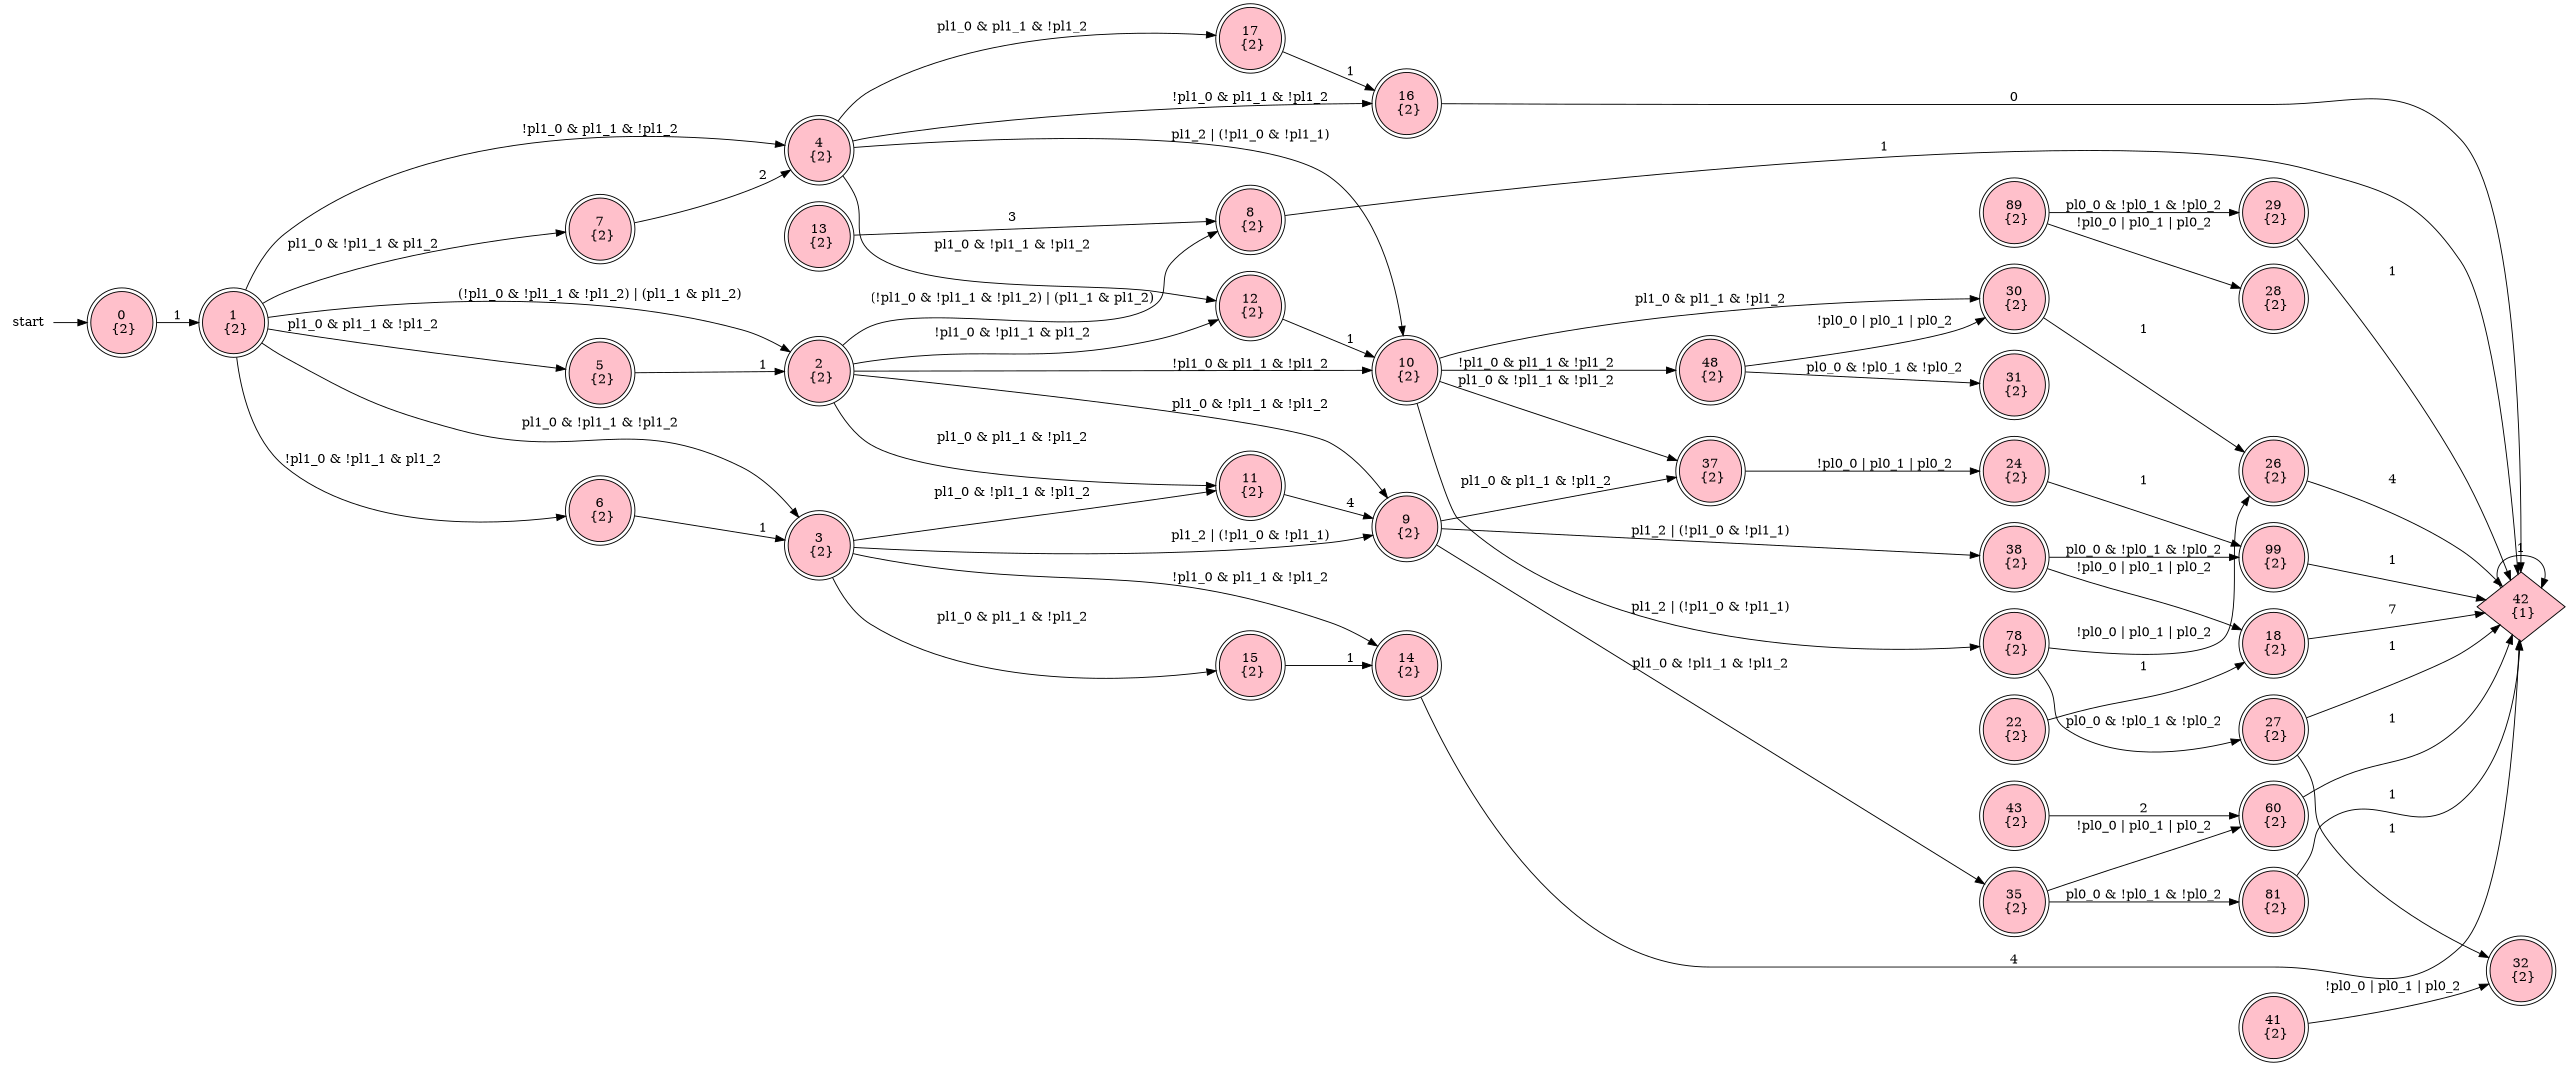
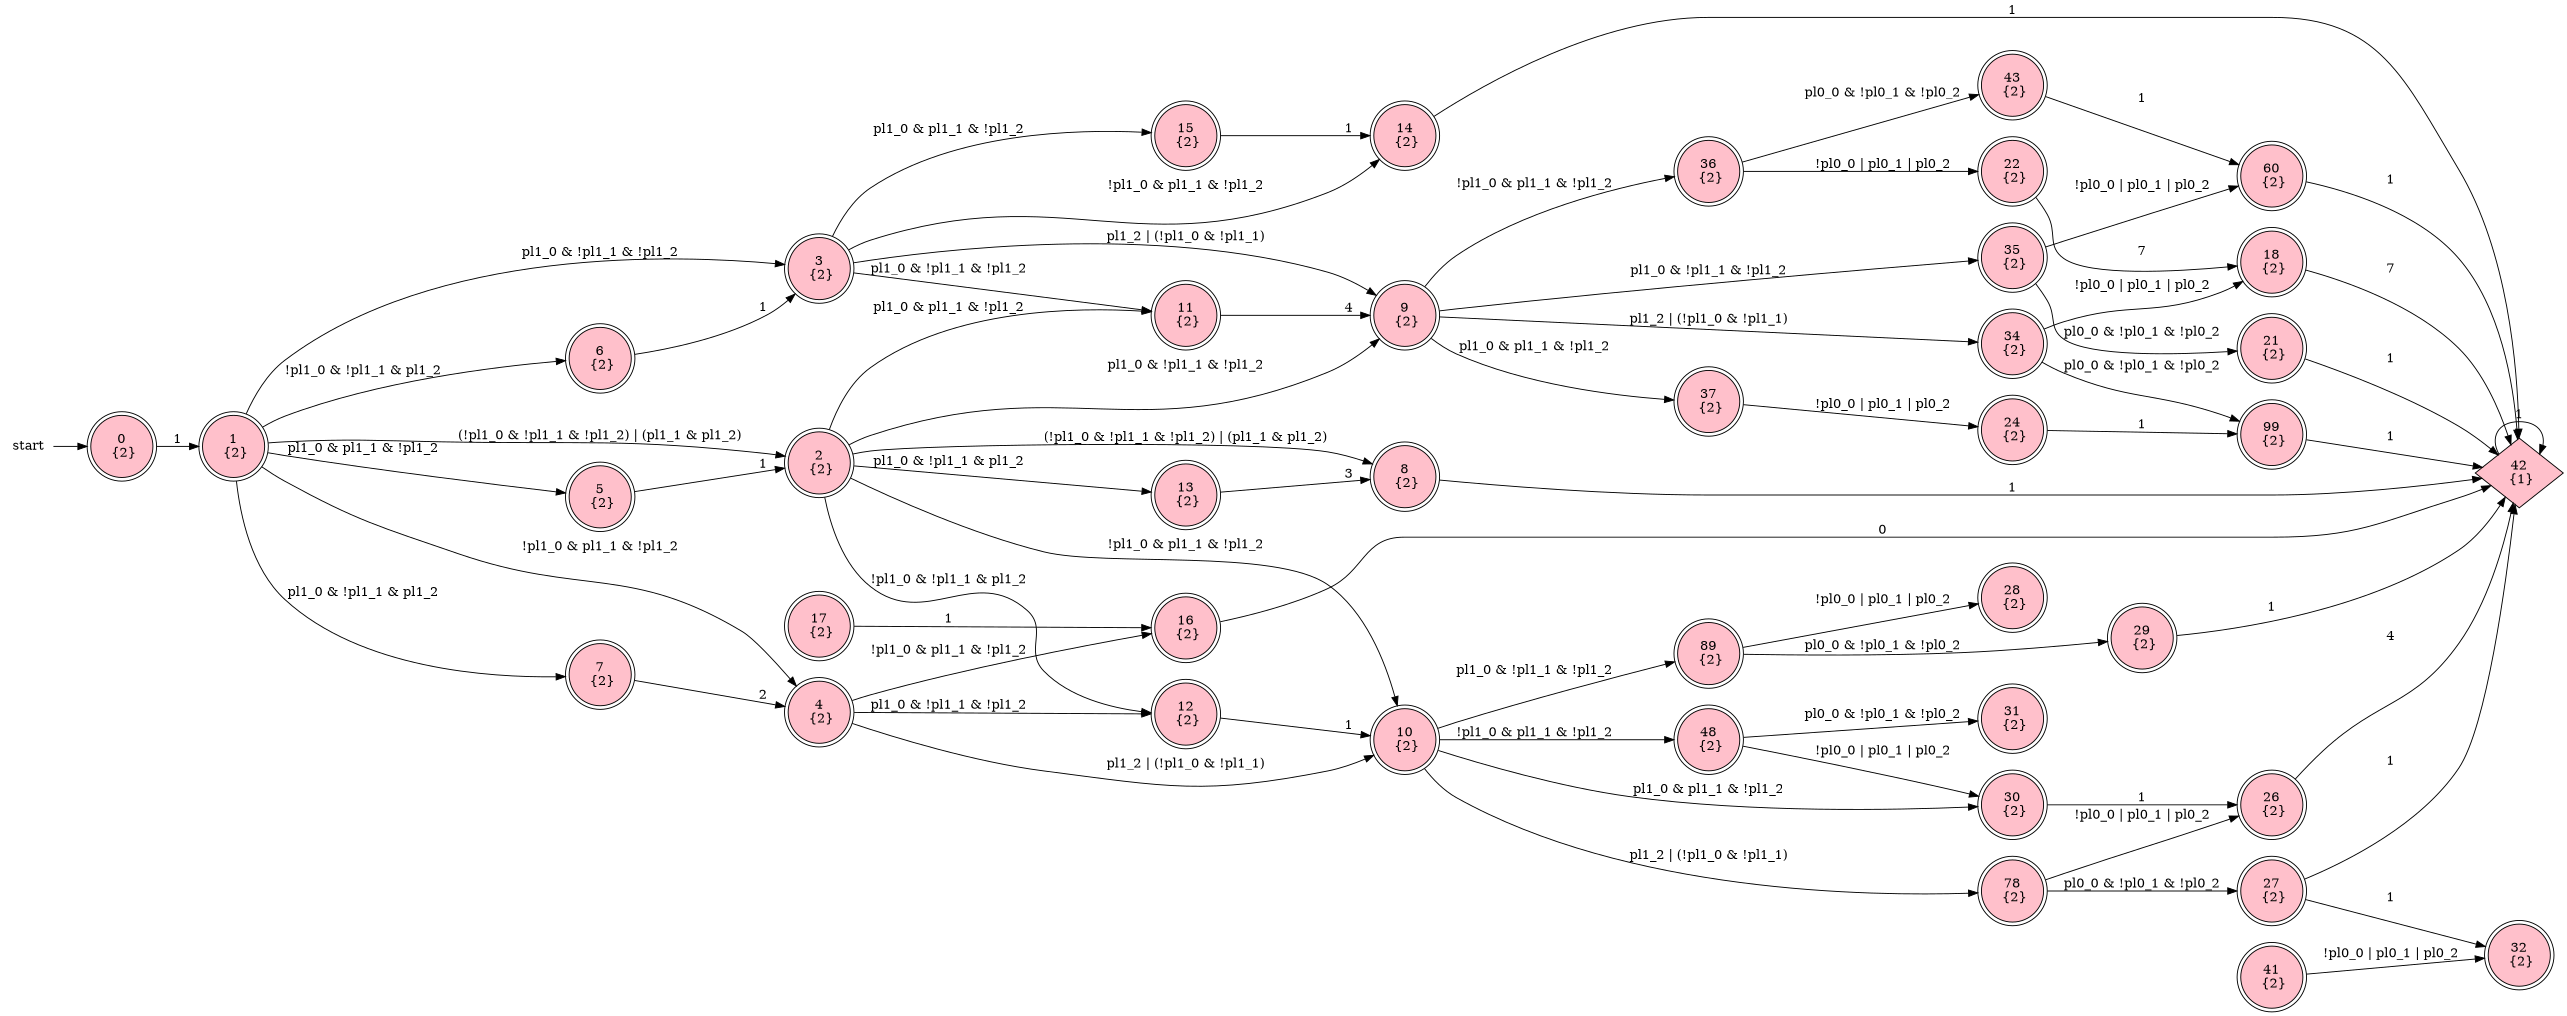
edge "4 {2}" -> "17 {2}": removed, label "pl1_0 & pl1_1 & !pl1_2"
node "36 {2}": added
edge "10 {2}" -> "37 {2}": now "10 {2}" -> "89 {2}"
edge "2 {2}" -> "13 {2}": added, label "pl1_0 & !pl1_1 & pl1_2"
node "38 {2}": label "38 {2}" -> "34 {2}"
edge "22 {2}" -> "18 {2}": label "1" -> "7"
edge "43 {2}" -> "60 {2}": label "2" -> "1"
node "81 {2}": label "81 {2}" -> "21 {2}"
edge "14 {2}" -> "42 {1}": label "4" -> "1"
